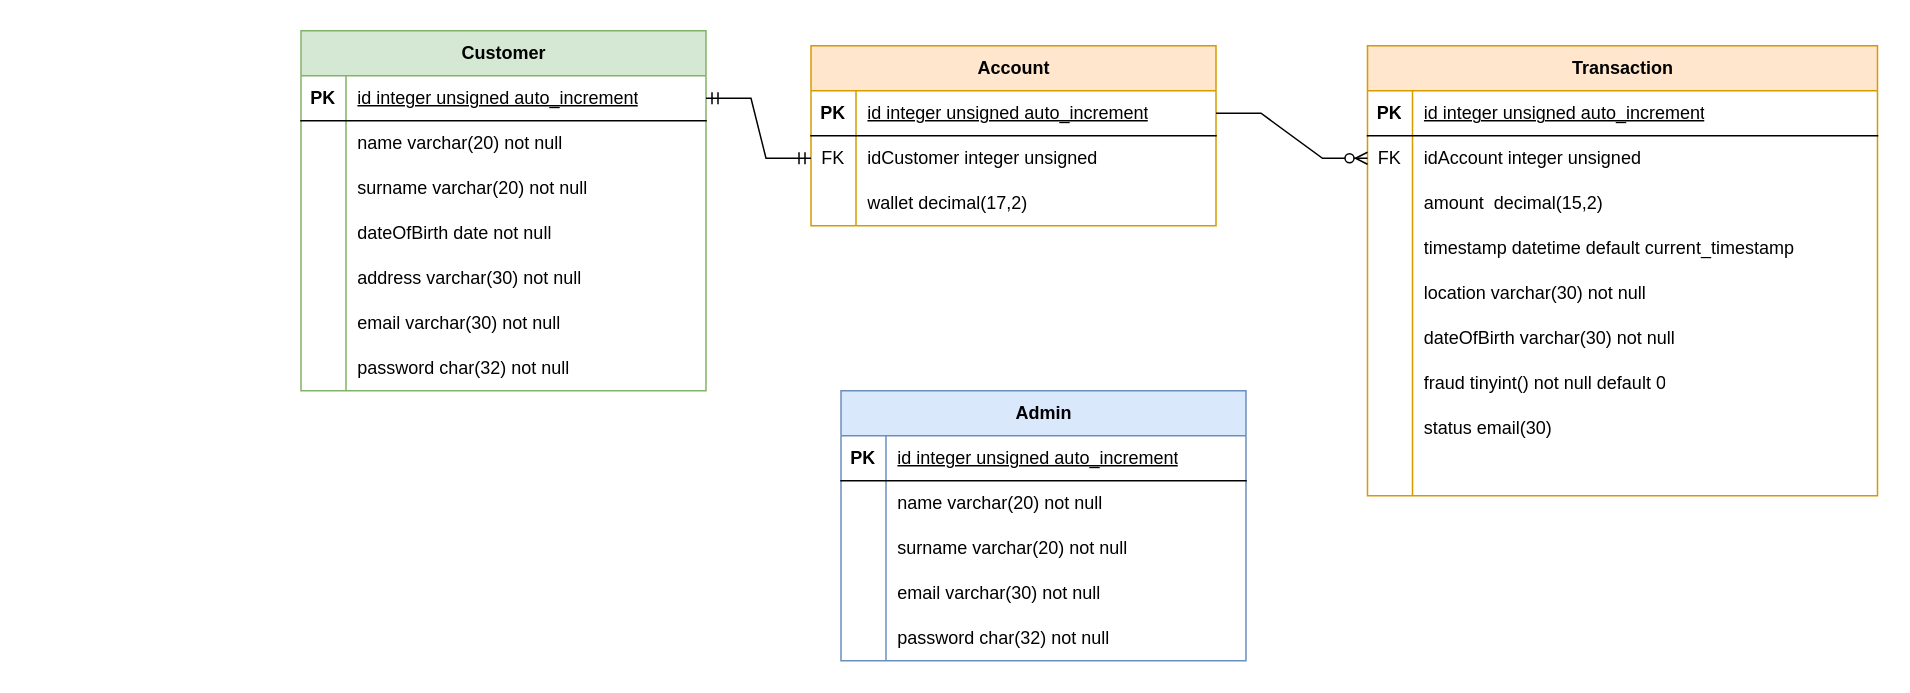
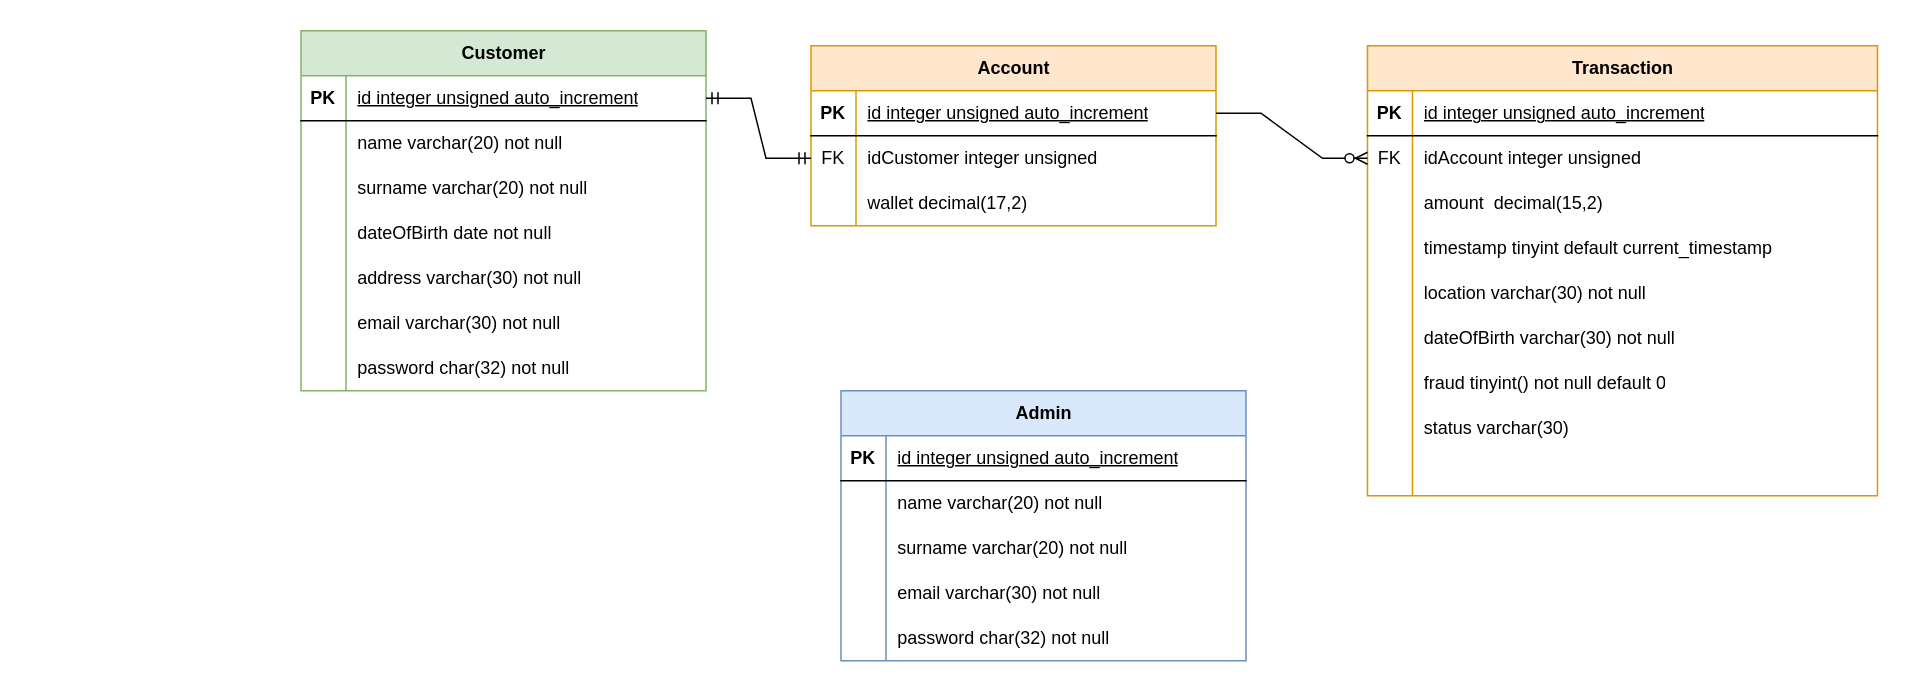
node "timestamp datetime default current_timestamp": label "timestamp datetime default current_timestamp" -> "timestamp tinyint default current_timestamp"
node "status email(30)": label "status email(30)" -> "status varchar(30)"
